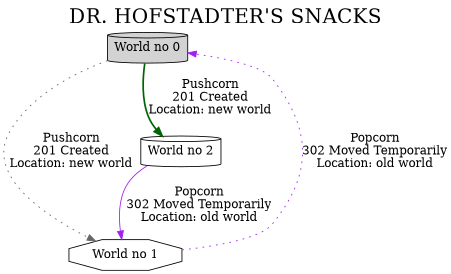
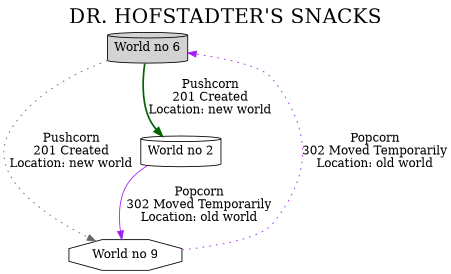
node "World no 0": label "World no 0" -> "World no 6"
node "World no 1": label "World no 1" -> "World no 9"
